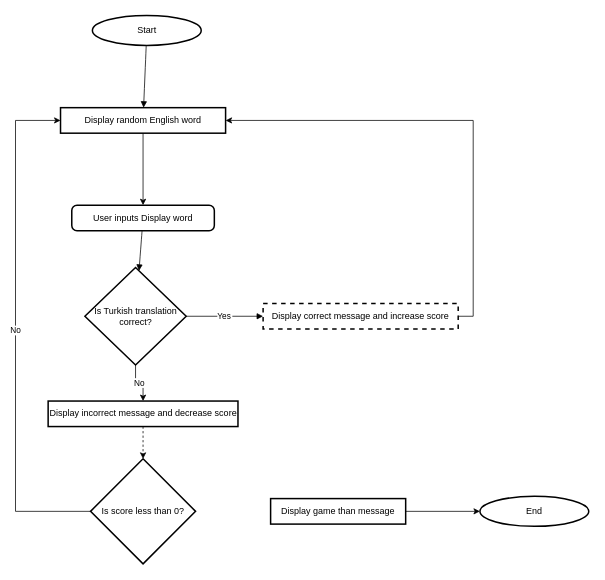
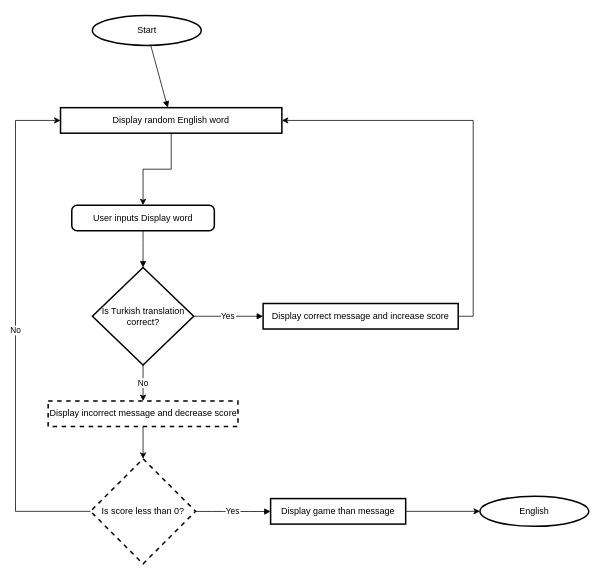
node "Display random English word": size 165x26 -> 221x26
node "Is Turkish translation correct?": moved (135, 316) -> (143, 316)
node "Display correct message and increase score": style dashed -> solid
node "Display incorrect message and decrease score": style solid -> dashed
edge "Display incorrect message and decrease score" -> "Is score less than 0?": style dashed -> solid
node "Is score less than 0?": style solid -> dashed
edge "Is score less than 0?" -> "Display game than message": added, label "Yes"
node "End": label "End" -> "English"
